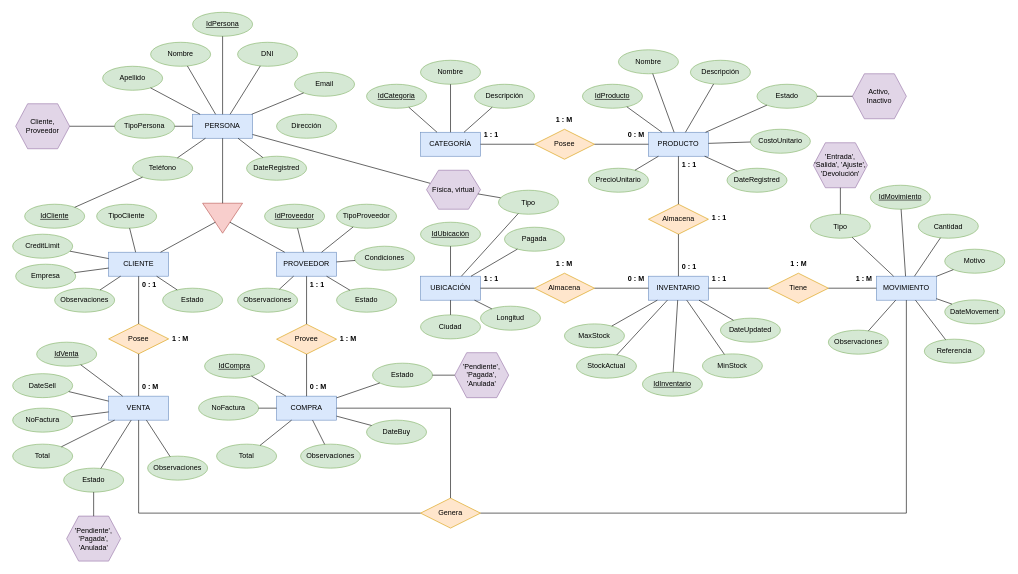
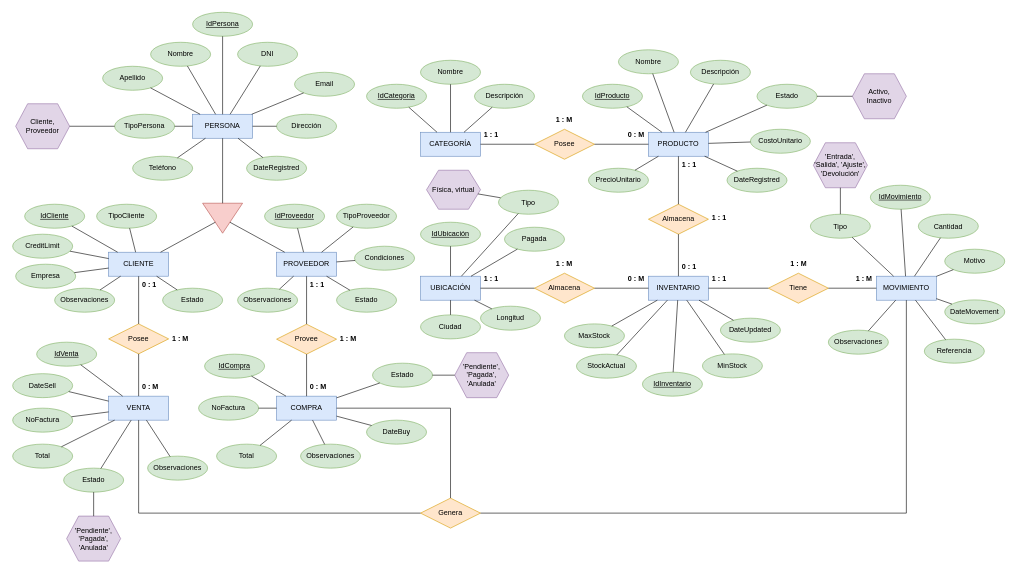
edge "PERSONA" -- "Física, virtual": now "PERSONA" -- "Dirección"
edge "Teléfono" -- "IdCliente": now "CLIENTE" -- "IdCliente"
